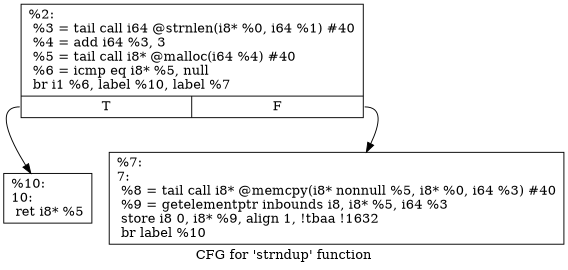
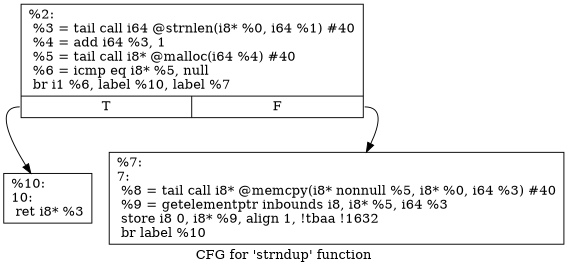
node "%2:": text "%4 = add i64 %3, 3" -> "%4 = add i64 %3, 1"
node "%10:": text "ret i8* %5" -> "ret i8* %3"
